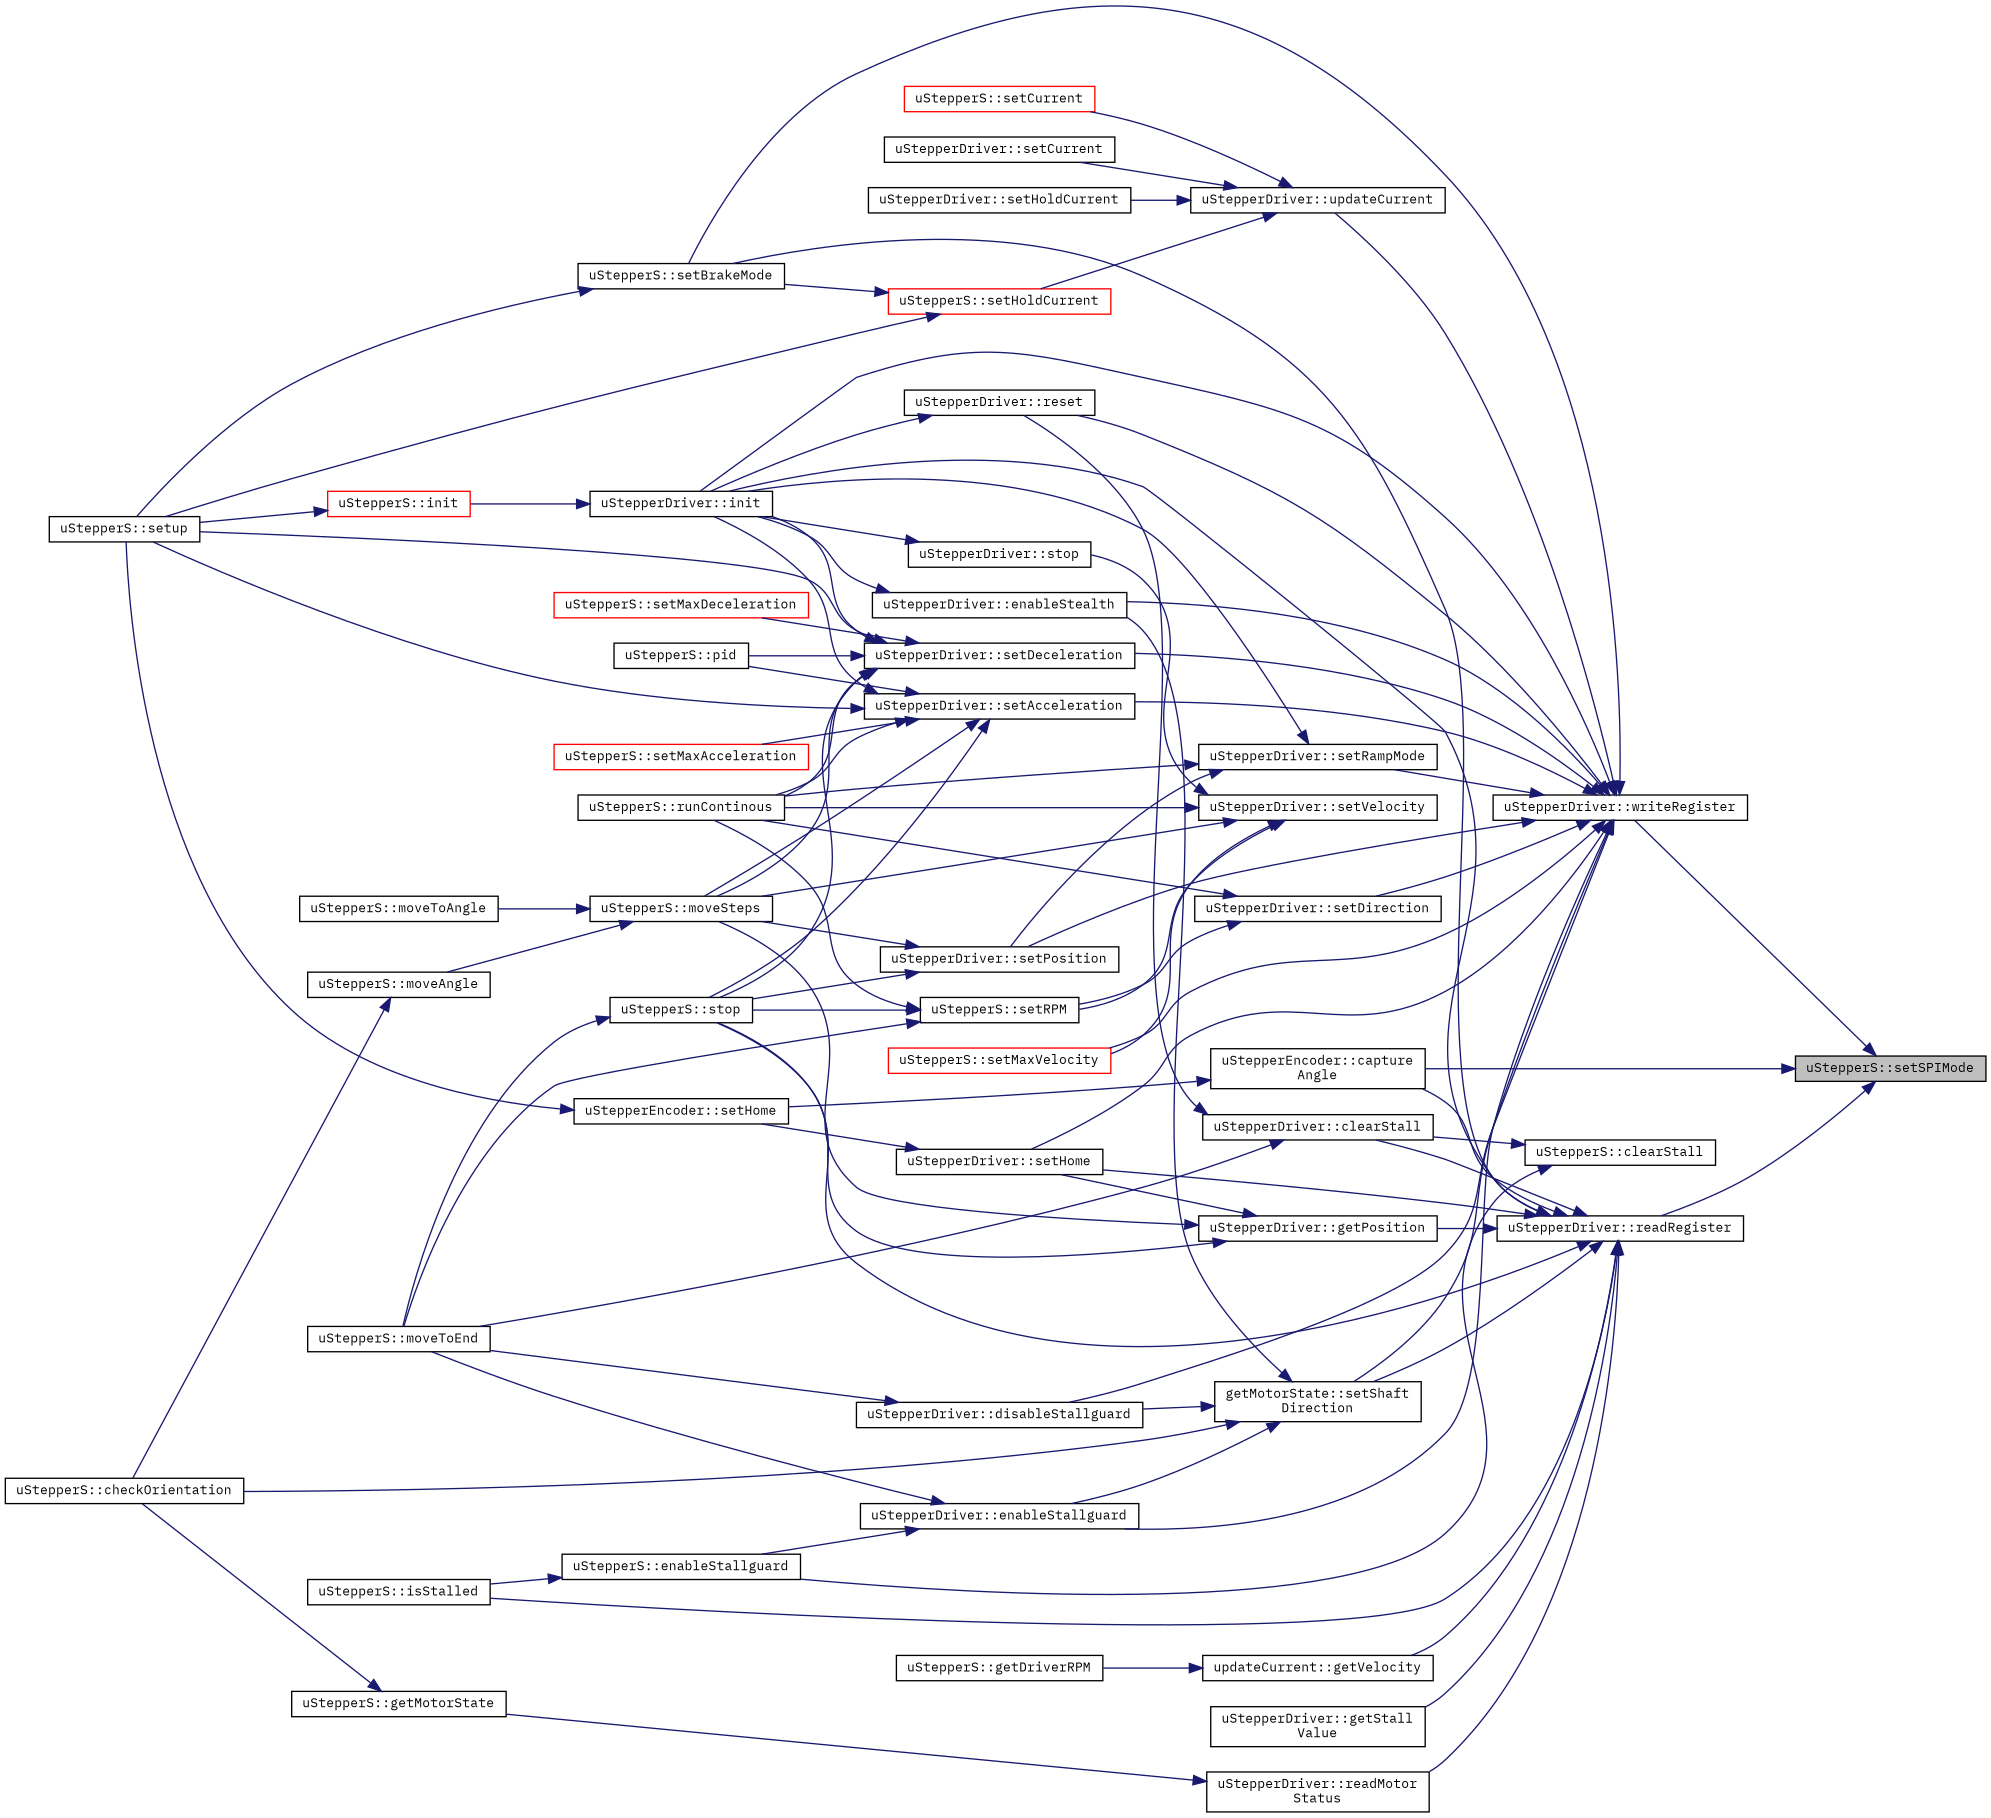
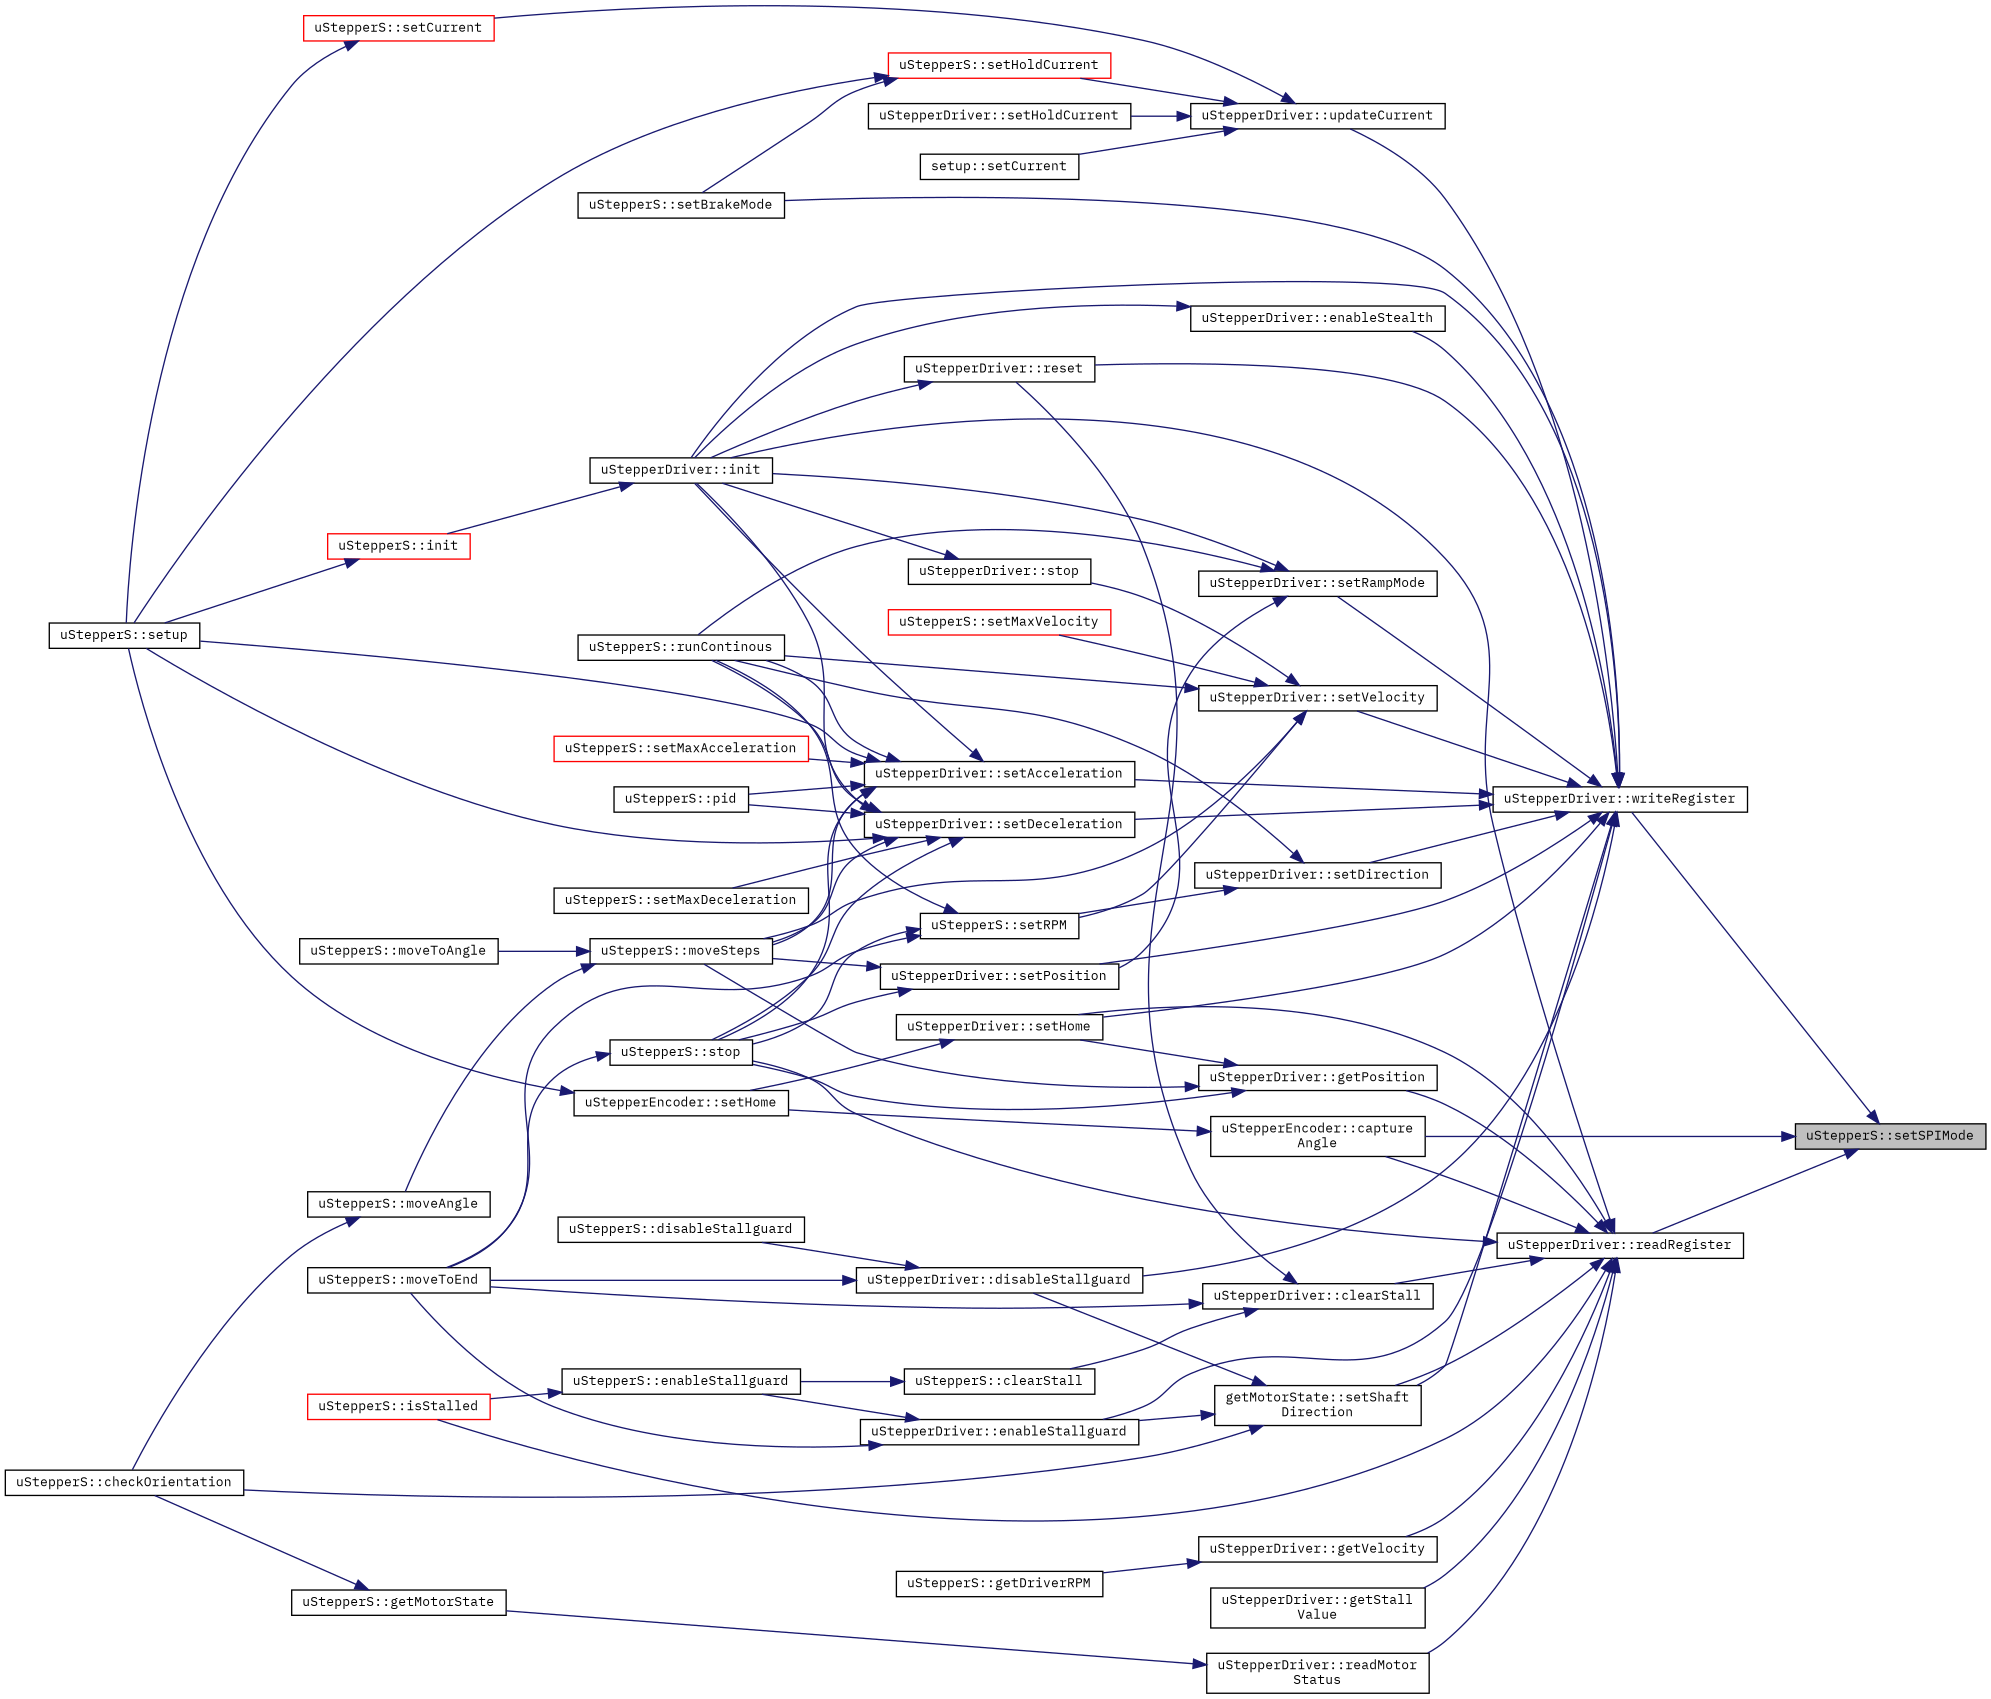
node "uStepperDriver::setCurrent": label "uStepperDriver::setCurrent" -> "setup::setCurrent"
edge "uStepperS::setup" -> "uStepperS::setBrakeMode": now "uStepperS::setup" -> "uStepperS::setCurrent"
edge "uStepperS::setBrakeMode" -> "uStepperDriver::readRegister": removed
node "uStepperS::setMaxDeceleration": color red -> black
edge "uStepperS::setMaxVelocity" -> "uStepperDriver::writeRegister": now "uStepperDriver::setVelocity" -> "uStepperDriver::writeRegister"
edge "uStepperDriver::enableStealth" -> "getMotorState::setShaft Direction": removed
edge "uStepperDriver::clearStall" -> "uStepperS::clearStall": reversed
node "uStepperS::disableStallguard": added
node "uStepperS::isStalled": color black -> red
node "updateCurrent::getVelocity": label "updateCurrent::getVelocity" -> "uStepperDriver::getVelocity"
